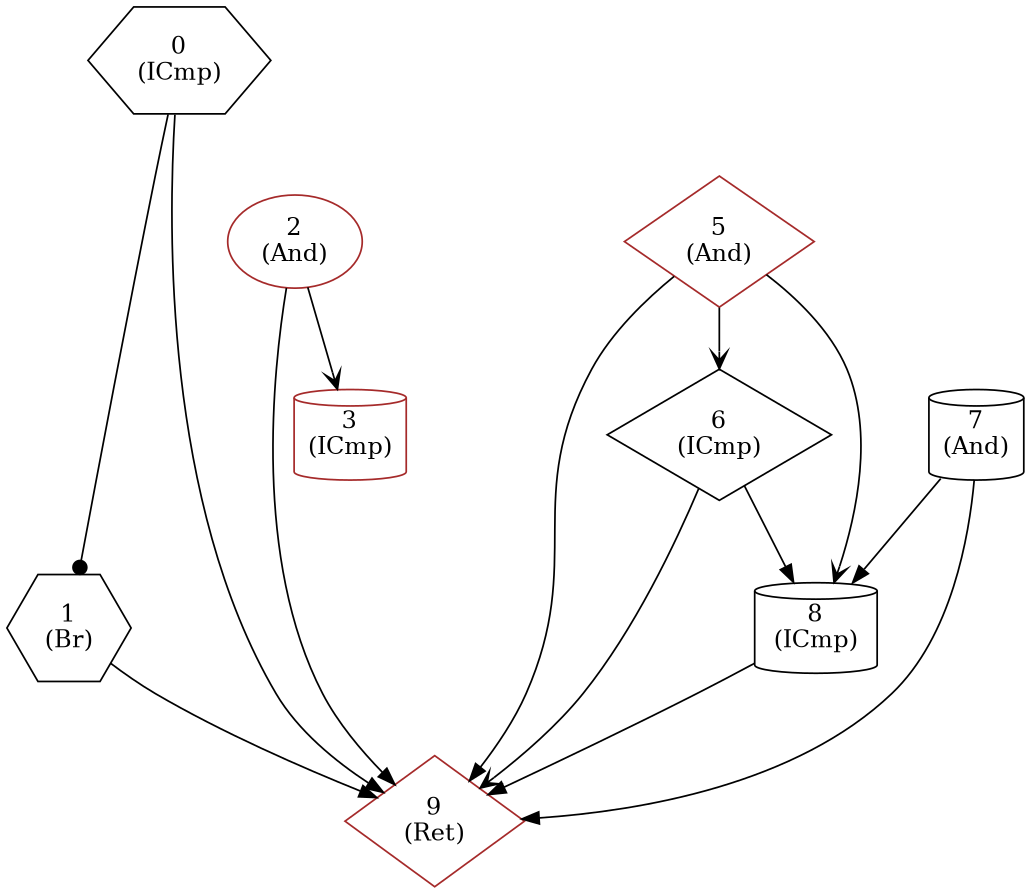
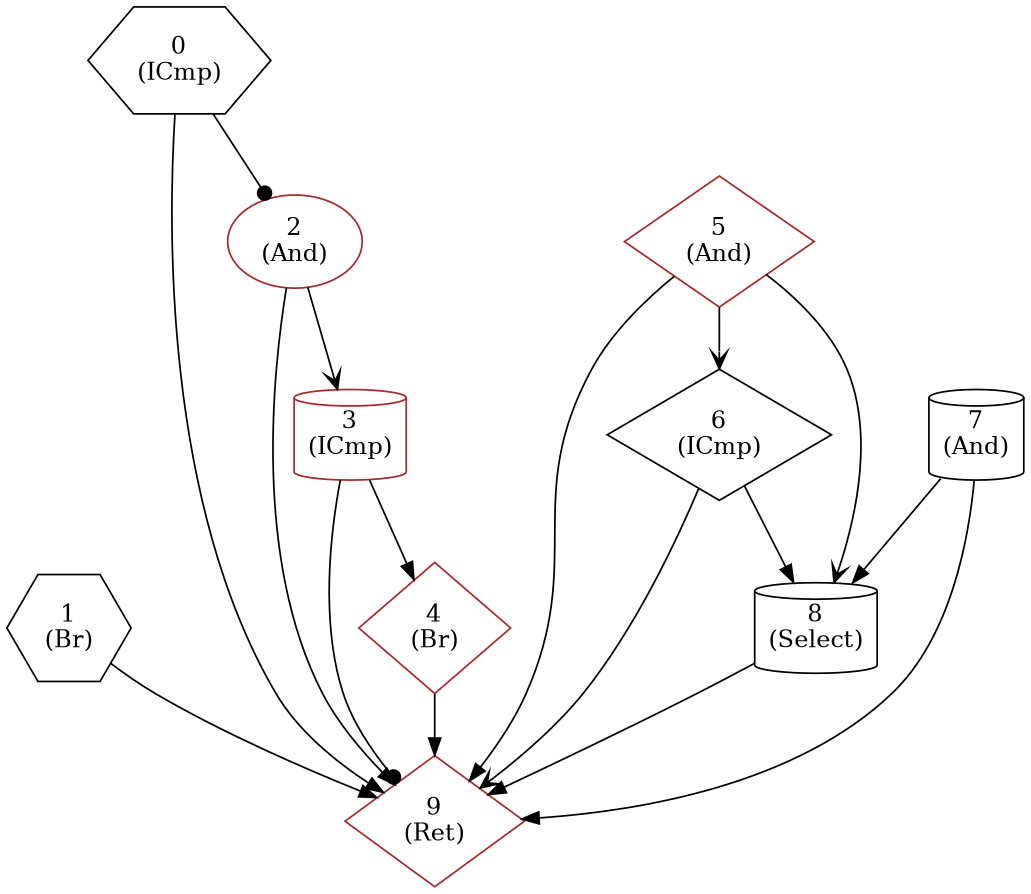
edge "0 (ICmp)" -> "1 (Br)": now "0 (ICmp)" -> "2 (And)"
node "4 (Br)": added
node "8 (ICmp)": label "8 (ICmp)" -> "8 (Select)"
edge "3 (ICmp)" -> "9 (Ret)": added
